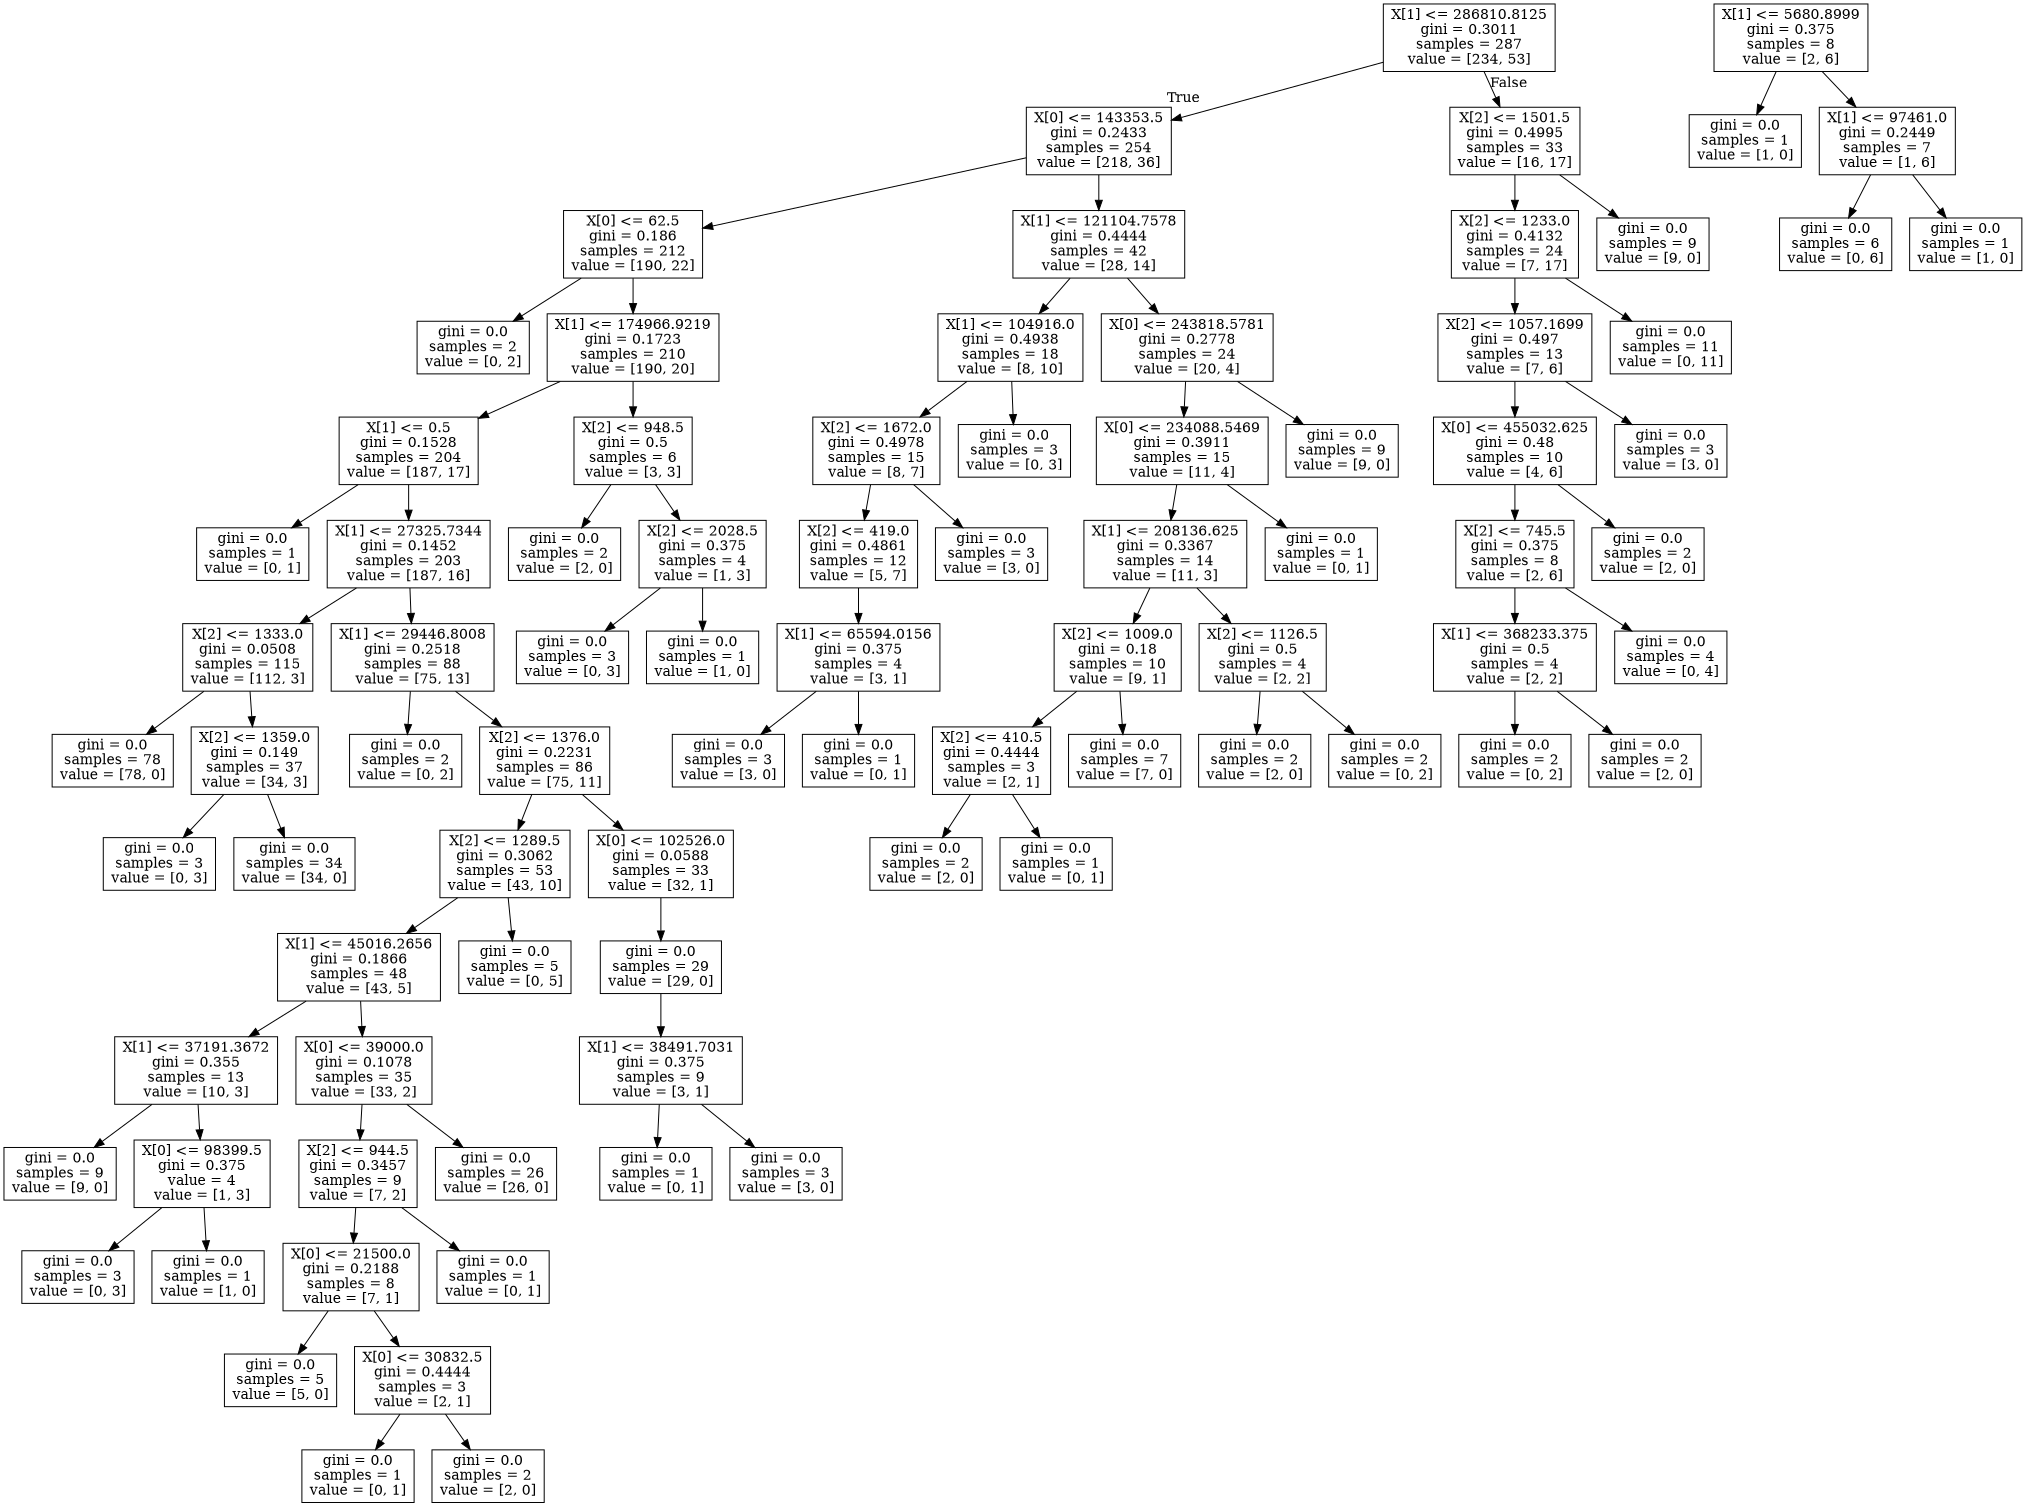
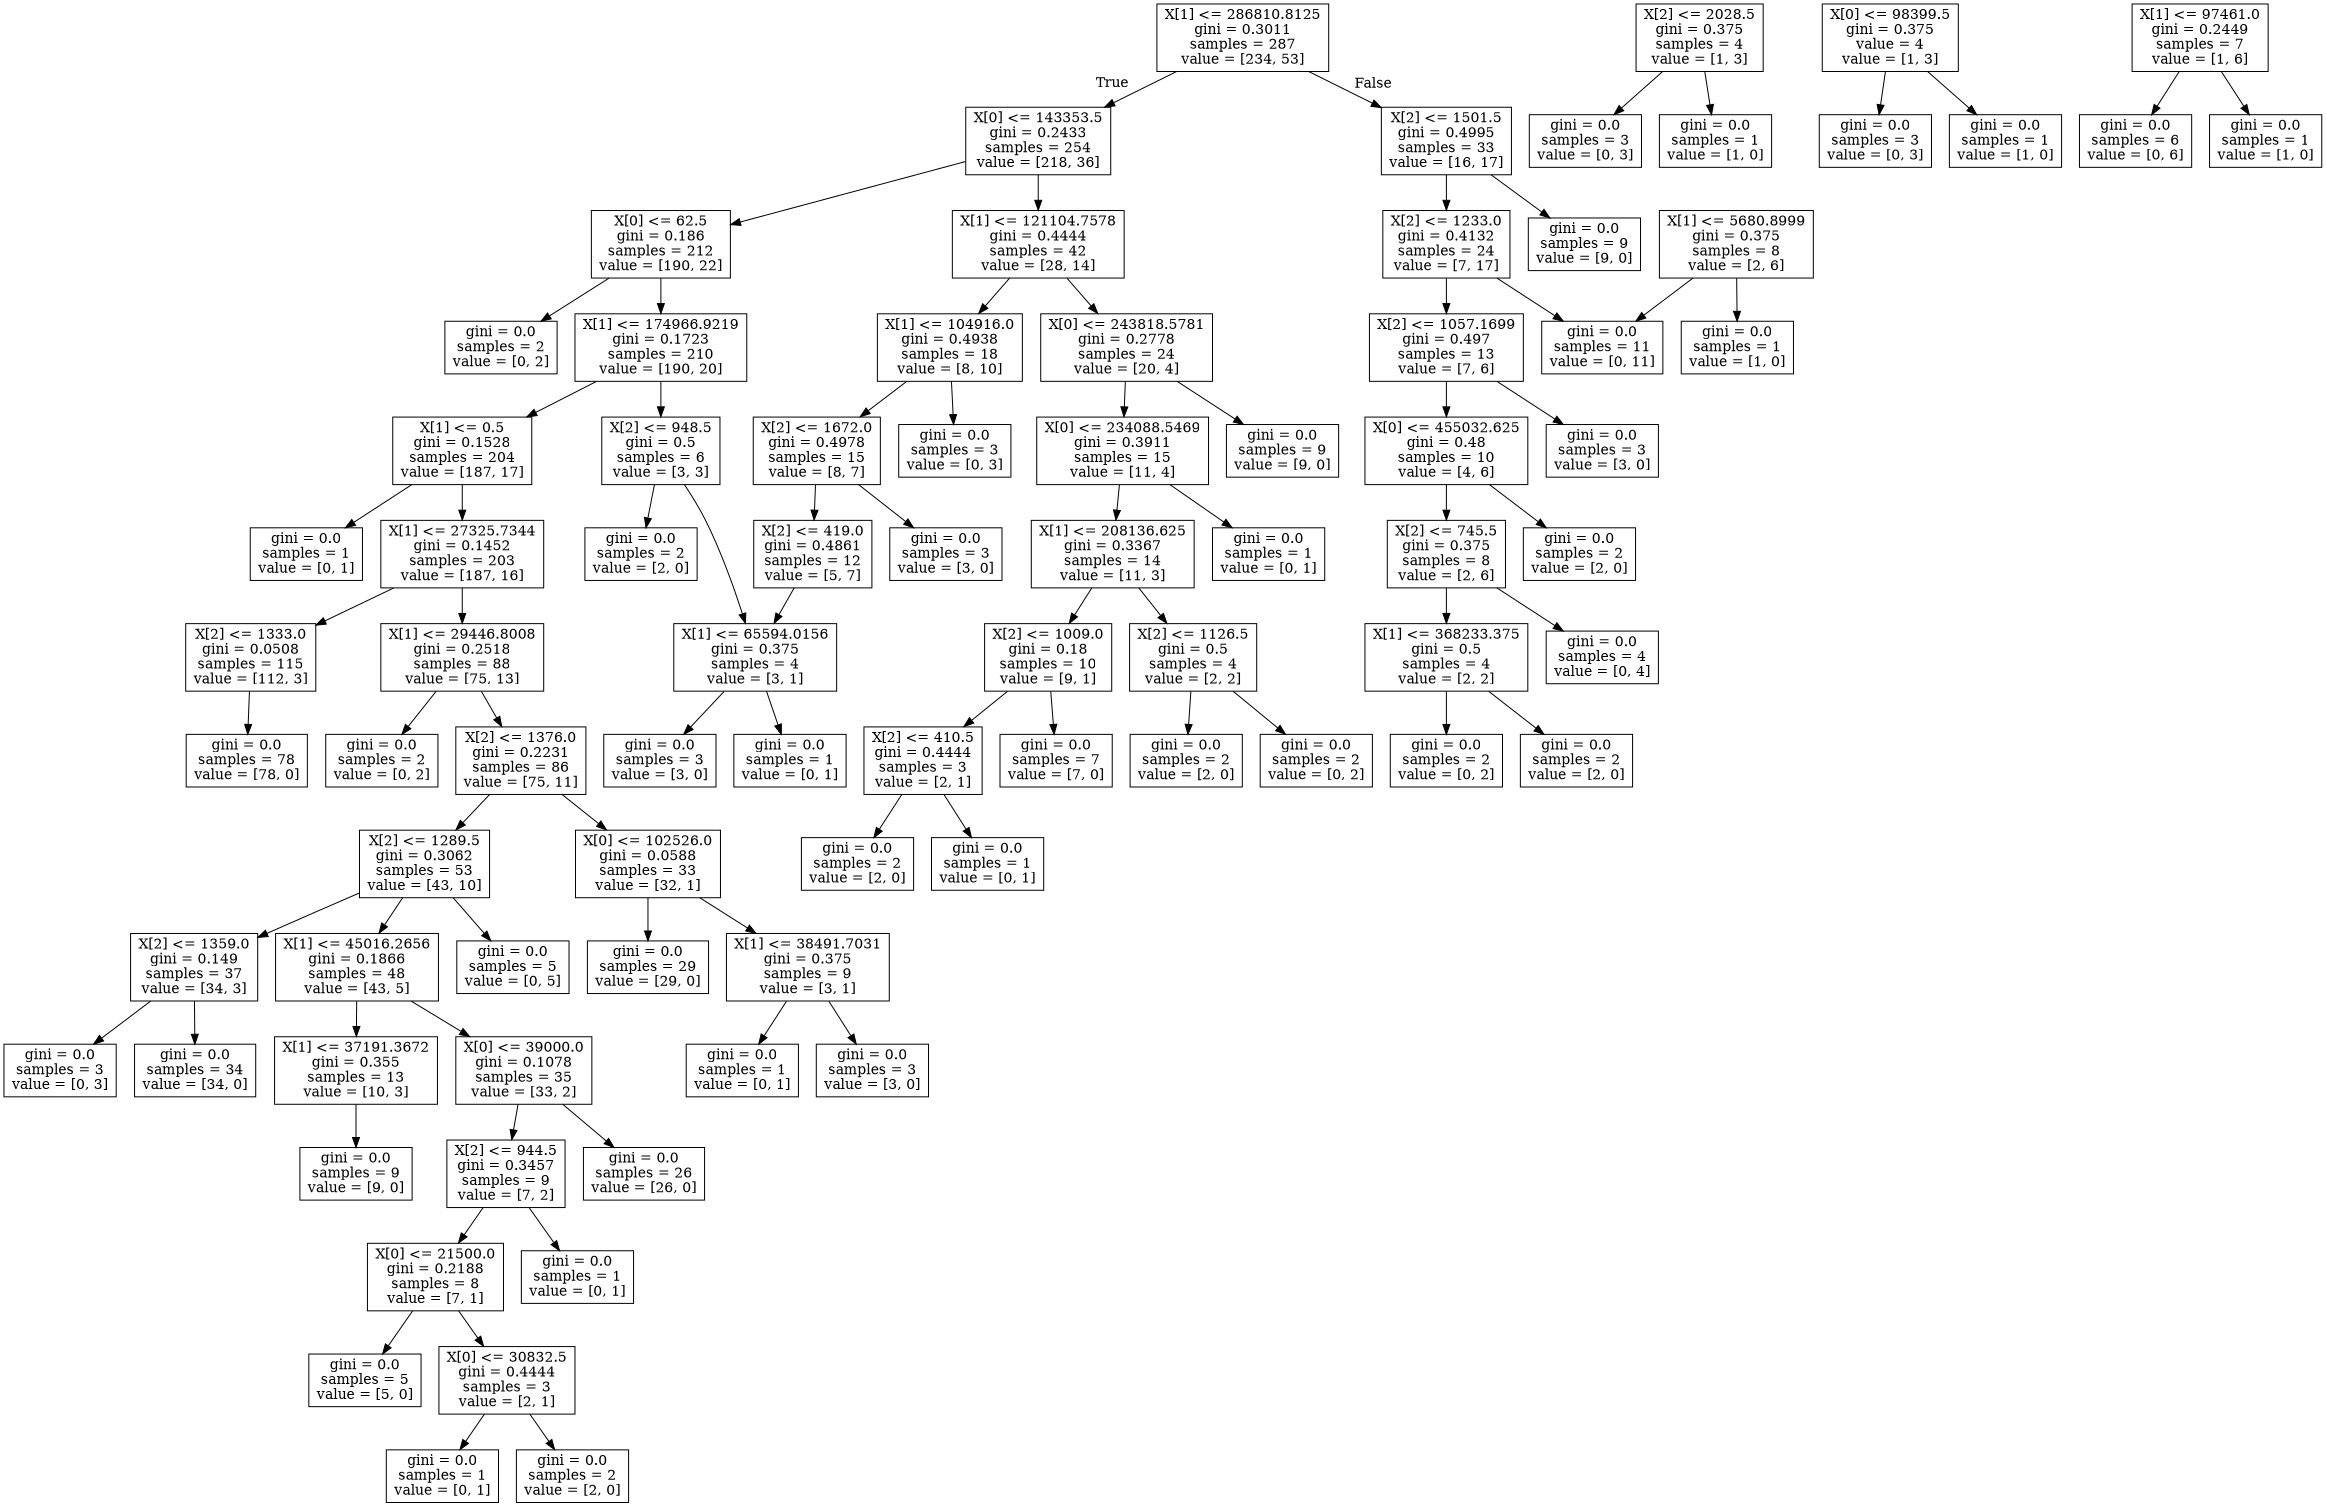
edge "X[1] <= 5680.8999 gini = 0.375 samples = 8 value = [2, 6]" -> "X[1] <= 97461.0 gini = 0.2449 samples = 7 value = [1, 6]": now "X[1] <= 5680.8999 gini = 0.375 samples = 8 value = [2, 6]" -> "gini = 0.0 samples = 11 value = [0, 11]"
edge "X[2] <= 948.5 gini = 0.5 samples = 6 value = [3, 3]" -> "X[2] <= 2028.5 gini = 0.375 samples = 4 value = [1, 3]": now "X[2] <= 948.5 gini = 0.5 samples = 6 value = [3, 3]" -> "X[1] <= 65594.0156 gini = 0.375 samples = 4 value = [3, 1]"
edge "X[2] <= 1333.0 gini = 0.0508 samples = 115 value = [112, 3]" -> "X[2] <= 1359.0 gini = 0.149 samples = 37 value = [34, 3]": now "X[2] <= 1289.5 gini = 0.3062 samples = 53 value = [43, 10]" -> "X[2] <= 1359.0 gini = 0.149 samples = 37 value = [34, 3]"
edge "gini = 0.0 samples = 29 value = [29, 0]" -> "X[1] <= 38491.7031 gini = 0.375 samples = 9 value = [3, 1]": now "X[0] <= 102526.0 gini = 0.0588 samples = 33 value = [32, 1]" -> "X[1] <= 38491.7031 gini = 0.375 samples = 9 value = [3, 1]"
edge "X[1] <= 37191.3672 gini = 0.355 samples = 13 value = [10, 3]" -> "X[0] <= 98399.5 gini = 0.375 value = 4 value = [1, 3]": removed
